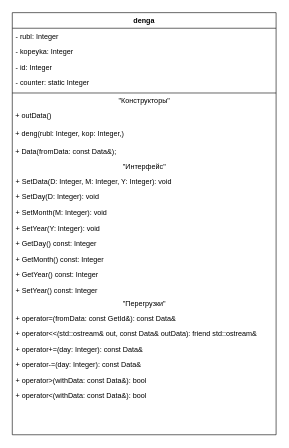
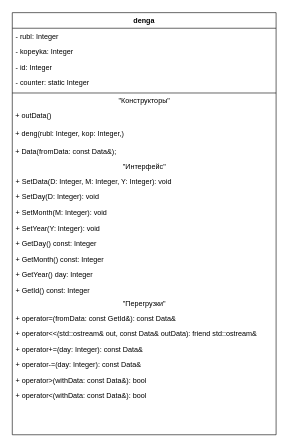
node "+ GetYear() const: Integer": label "+ GetYear() const: Integer" -> "+ GetYear() day: Integer"
node "+ SetYear() const: Integer": label "+ SetYear() const: Integer" -> "+ GetId() const: Integer"
